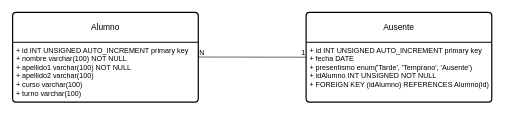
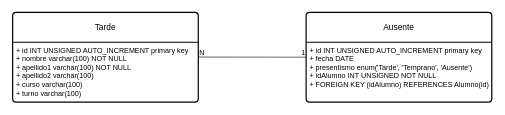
node "Alumno": label "Alumno" -> "Tarde"
